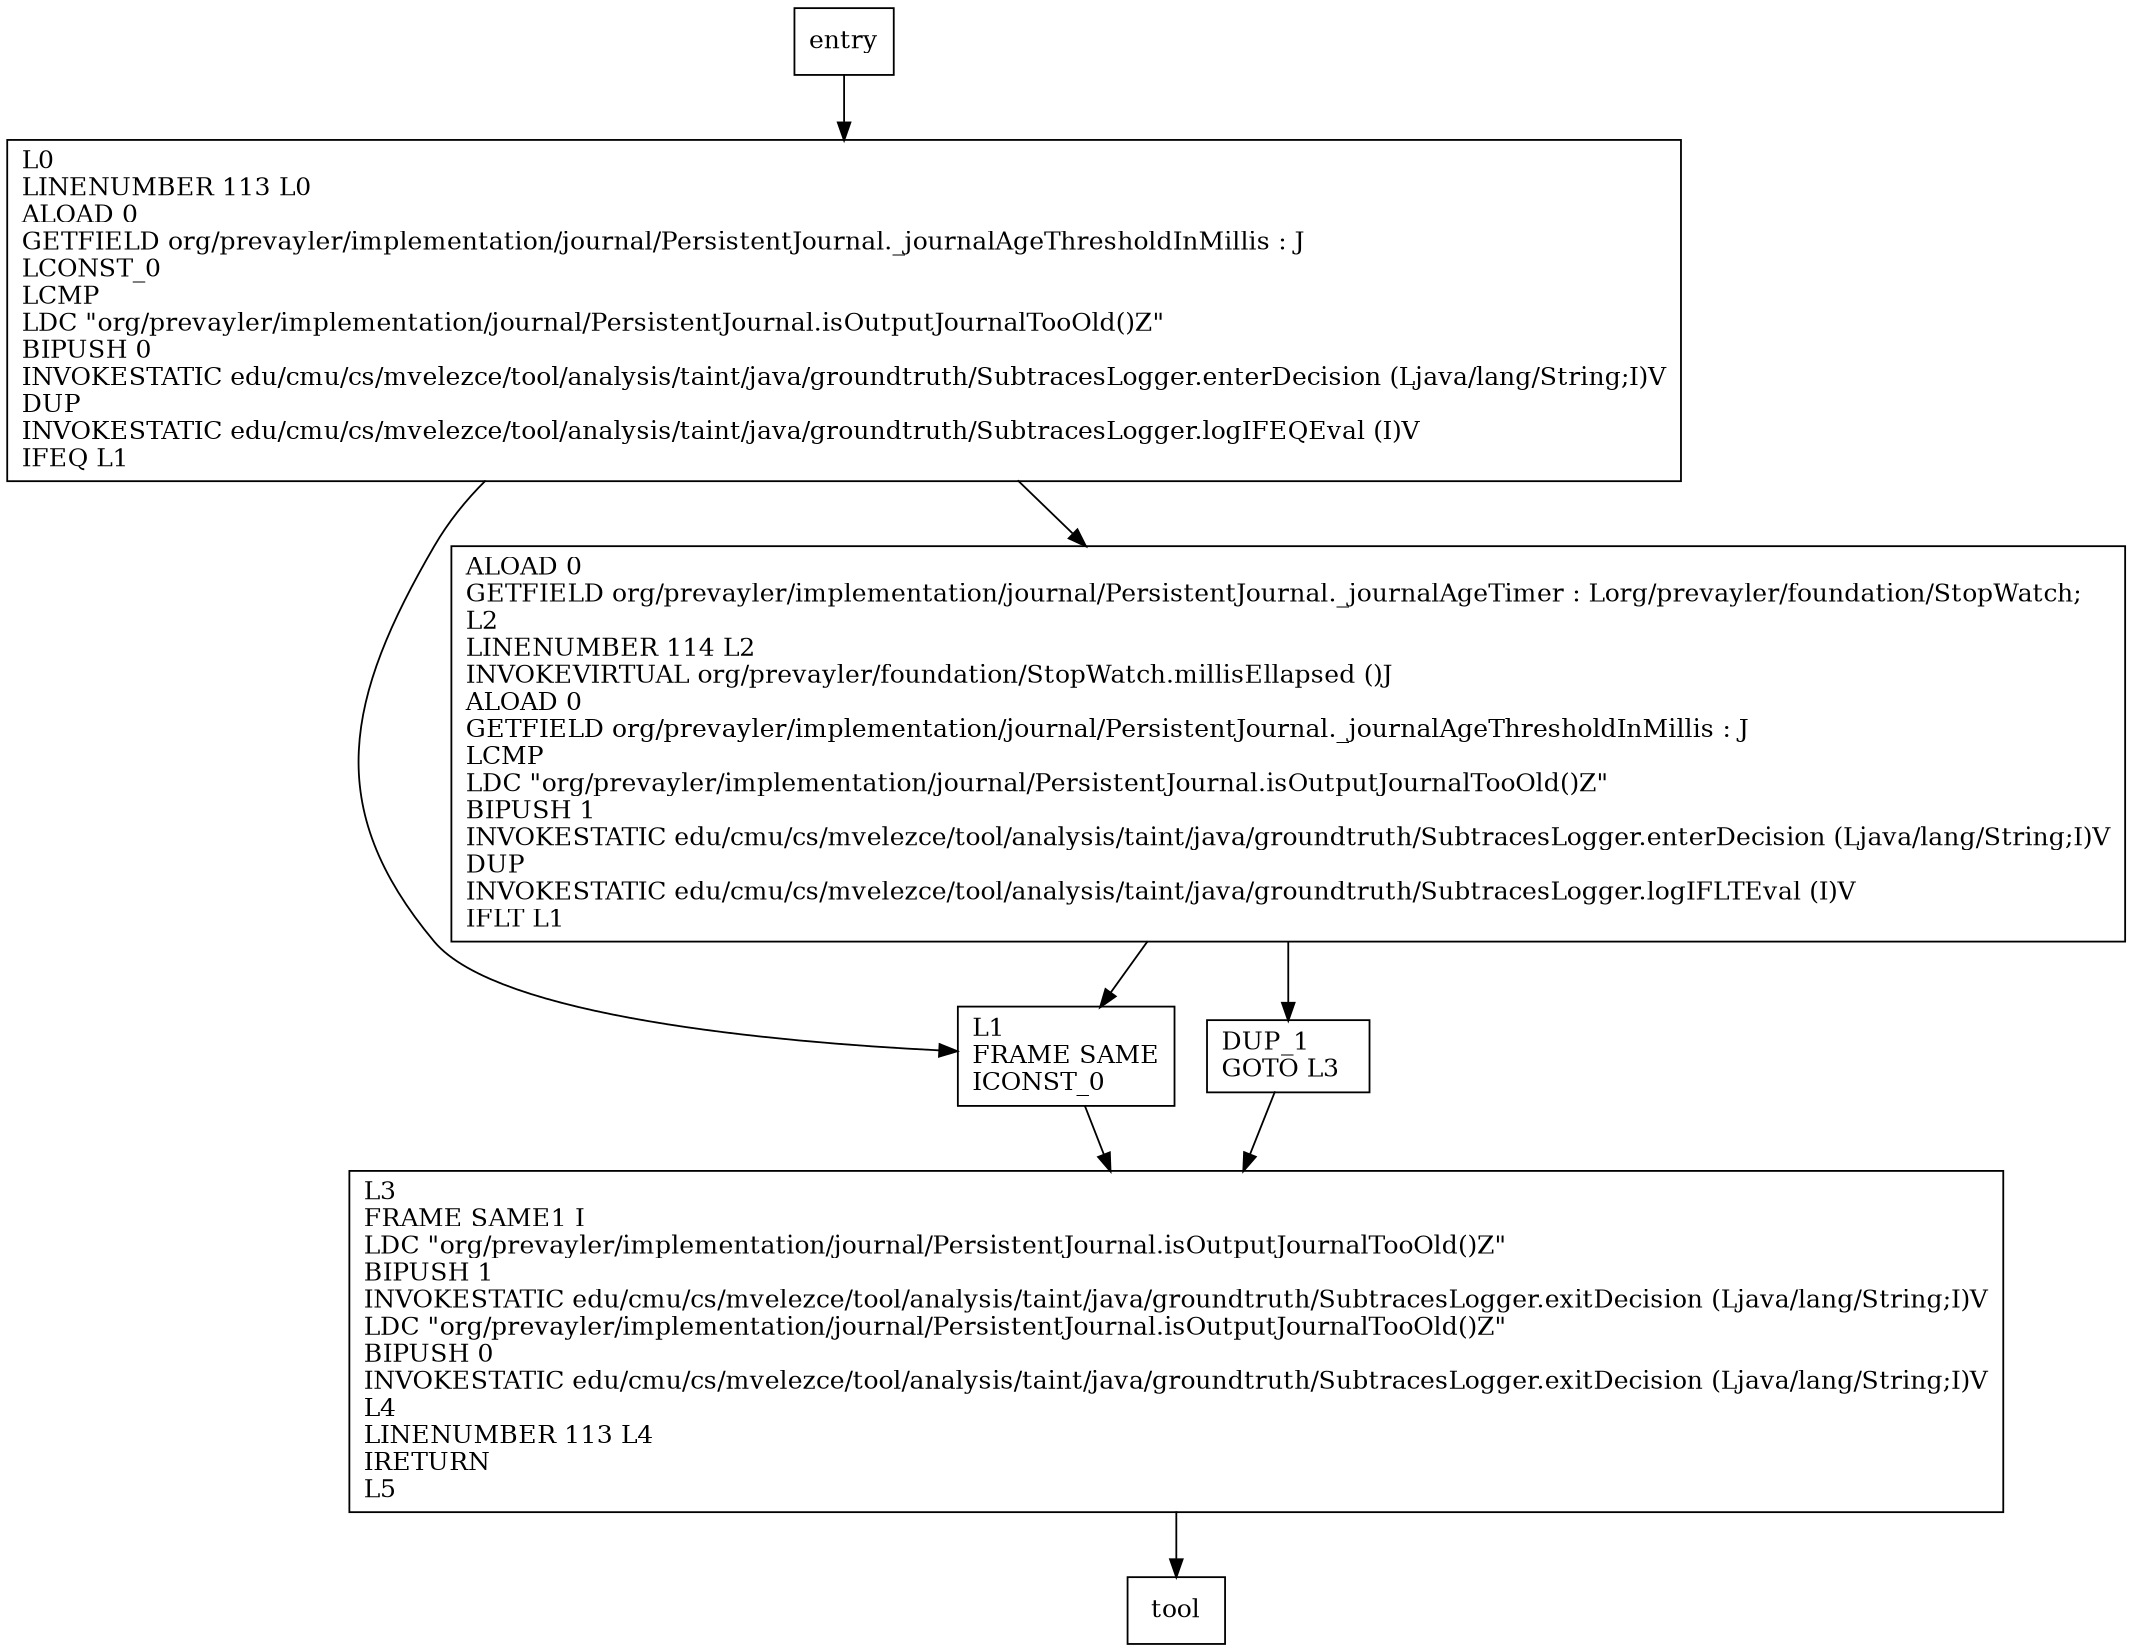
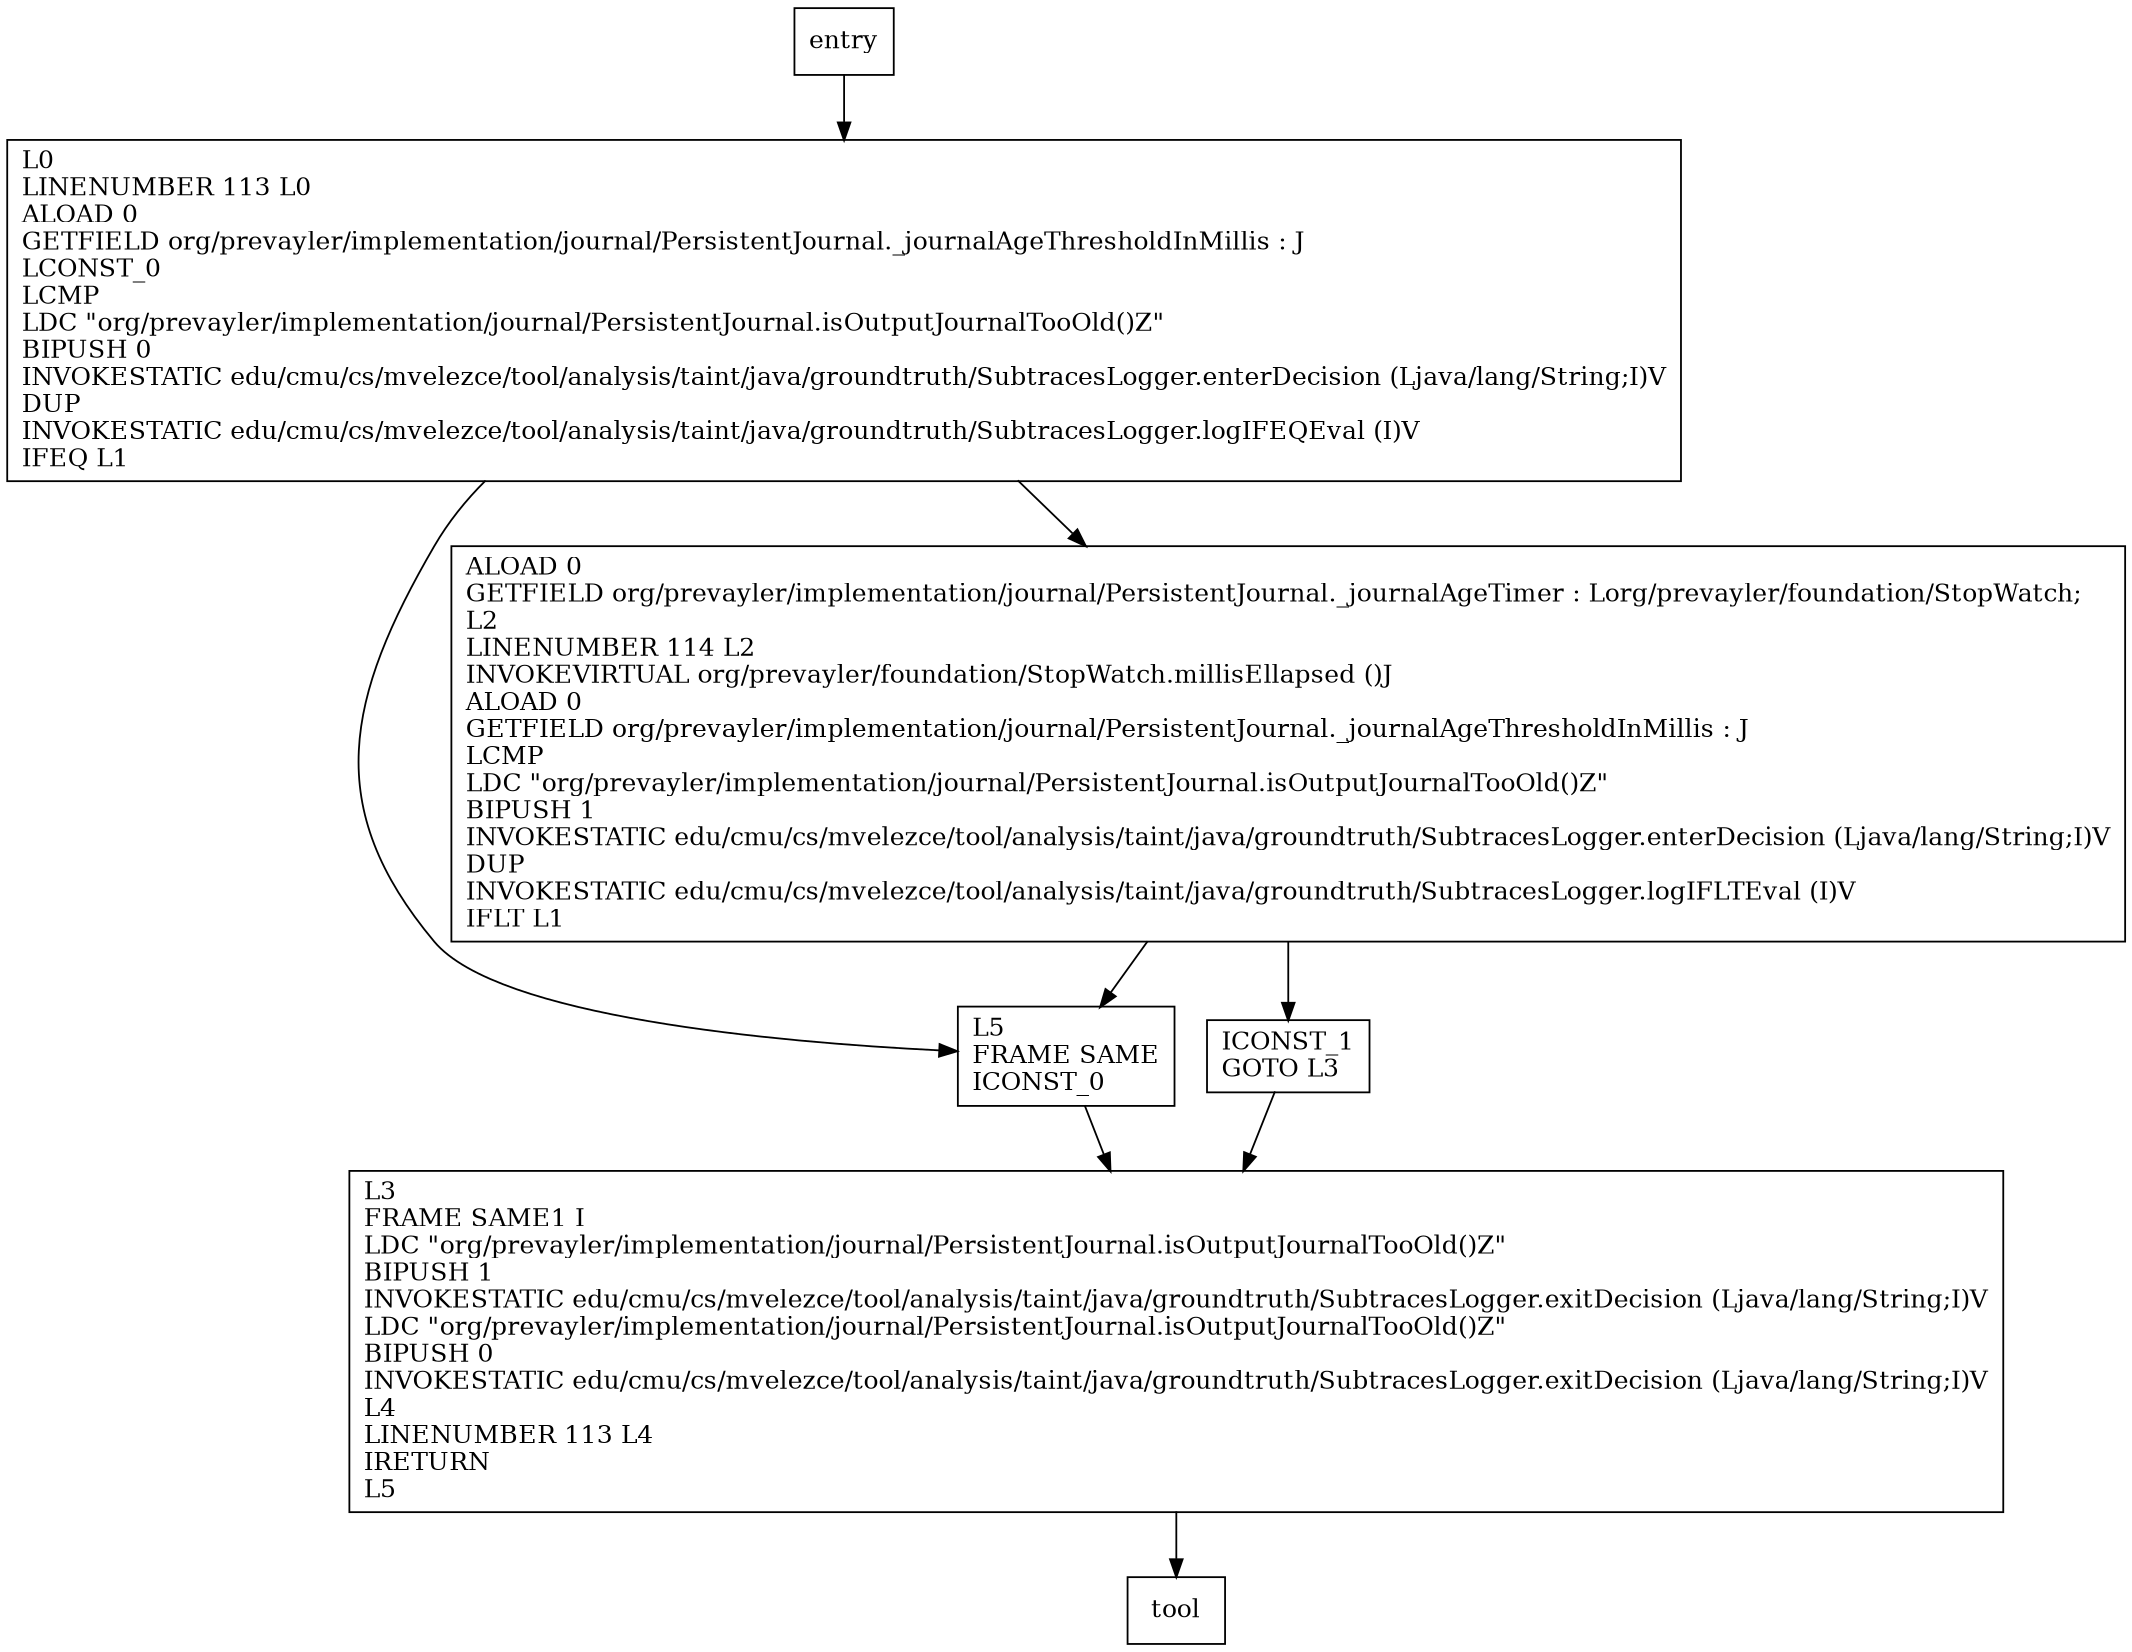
node "L1 FRAME SAME ICONST_0": label "L1 FRAME SAME ICONST_0" -> "L5 FRAME SAME ICONST_0"
node "DUP_1 GOTO L3": label "DUP_1 GOTO L3" -> "ICONST_1 GOTO L3"
